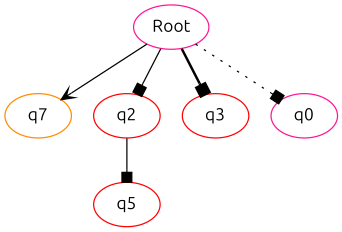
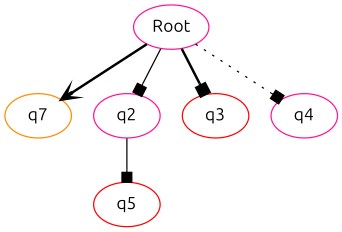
edge "Root" -> "q7": style solid -> bold
node "q2": color red -> deeppink
node "q0": label "q0" -> "q4"
